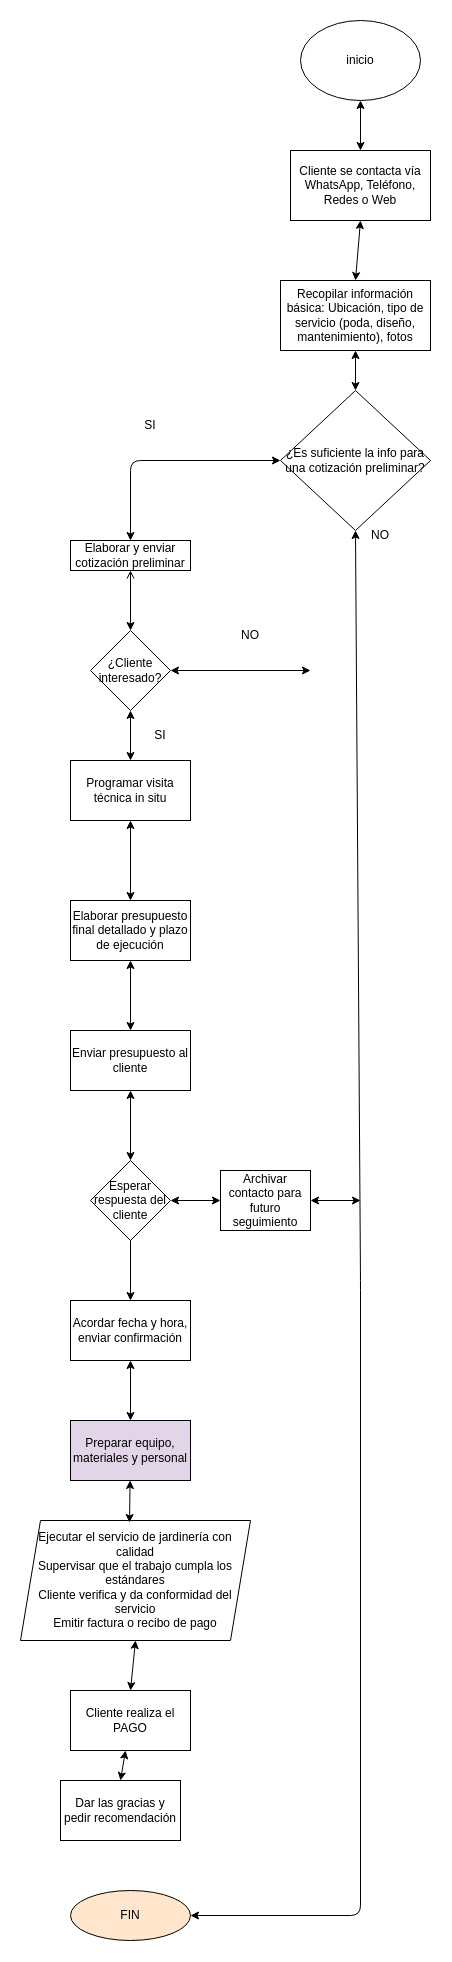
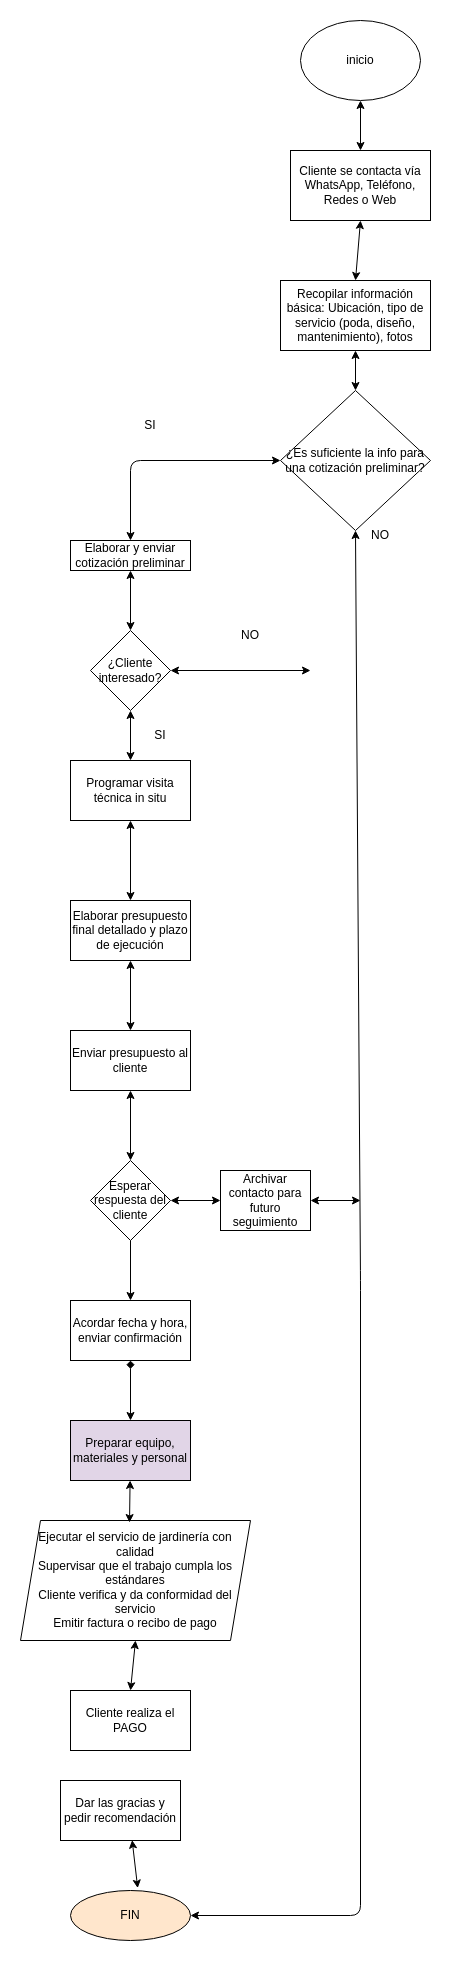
edge "Elaborar y enviar cotización preliminar" -- "¿Cliente interesado?": arrowhead open -> classic
edge "Acordar fecha y hora, enviar confirmación" -- "Preparar equipo, materiales y personal": arrowhead classic -> diamond
edge "Cliente realiza el PAGO" -- "Dar las gracias y pedir recomendación": removed
edge "Dar las gracias y pedir recomendación" -- "FIN": added
